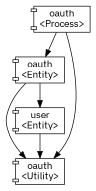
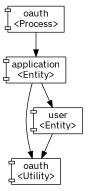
node "oauth <Entity>": label "oauth <Entity>" -> "application <Entity>"
edge "oauth <Process>" -> "oauth <Utility>": removed
